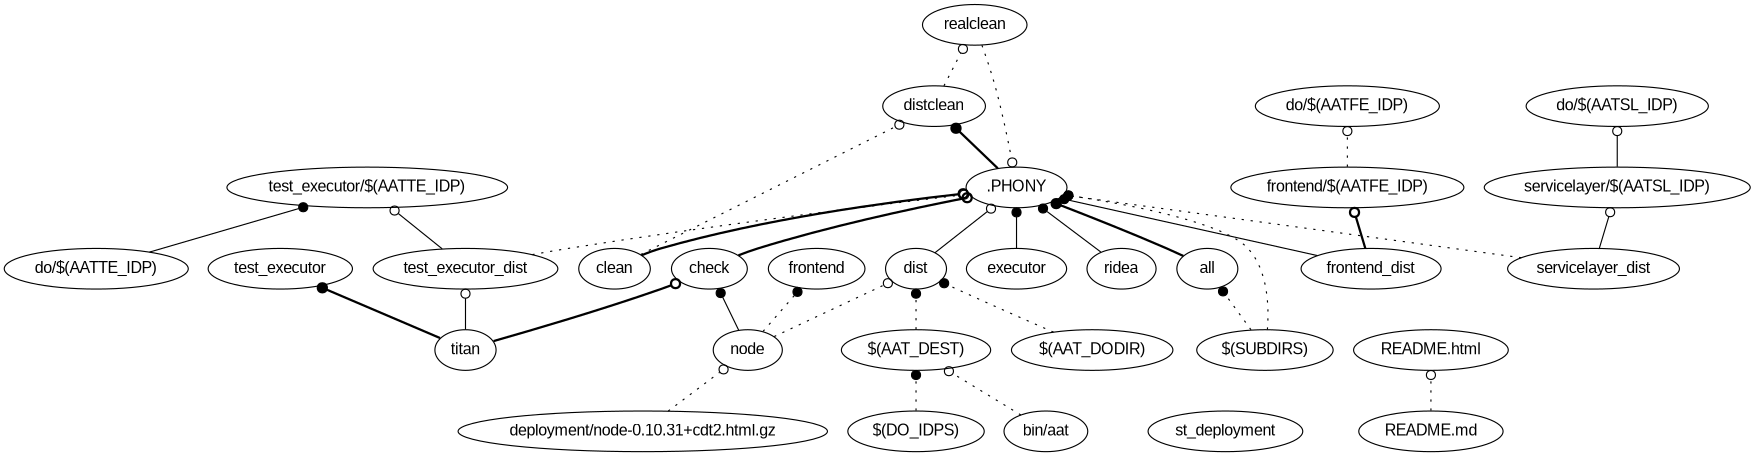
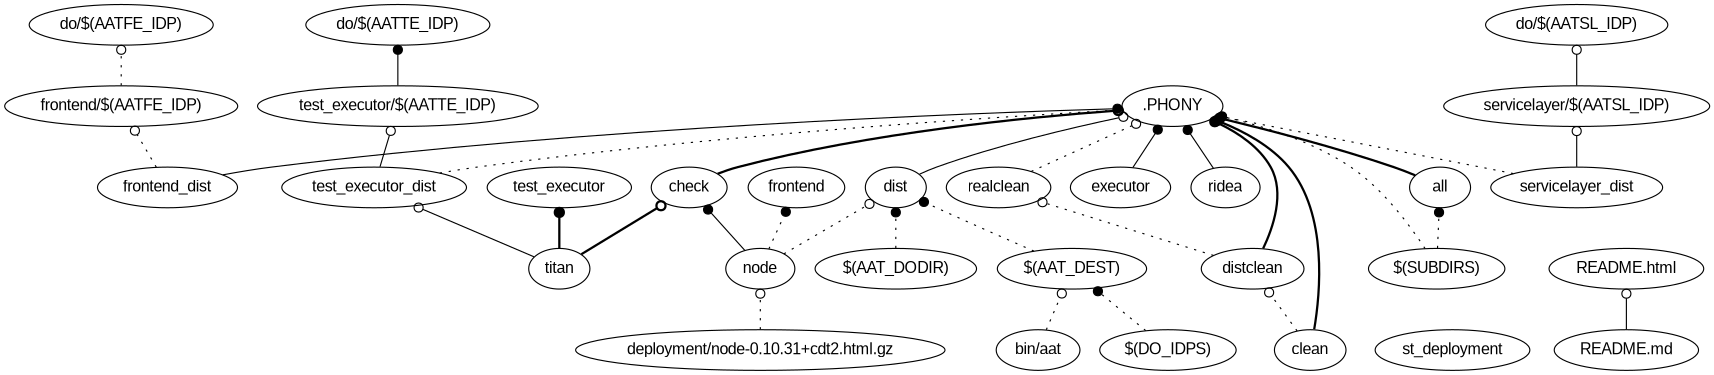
edge ".PHONY" -> "distclean": reversed
edge "frontend_dist" -> "frontend/$(AATFE_IDP)": style bold -> dotted
edge "do/$(AATTE_IDP)" -> "test_executor/$(AATTE_IDP)": reversed
edge "README.md" -> "README.html": style dotted -> solid
